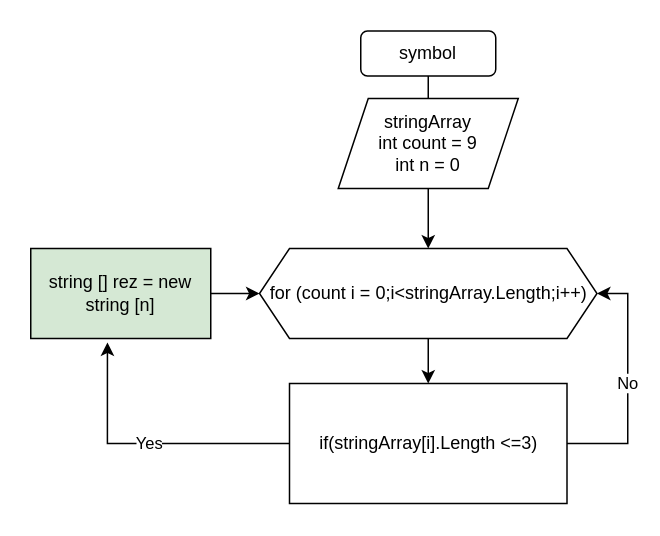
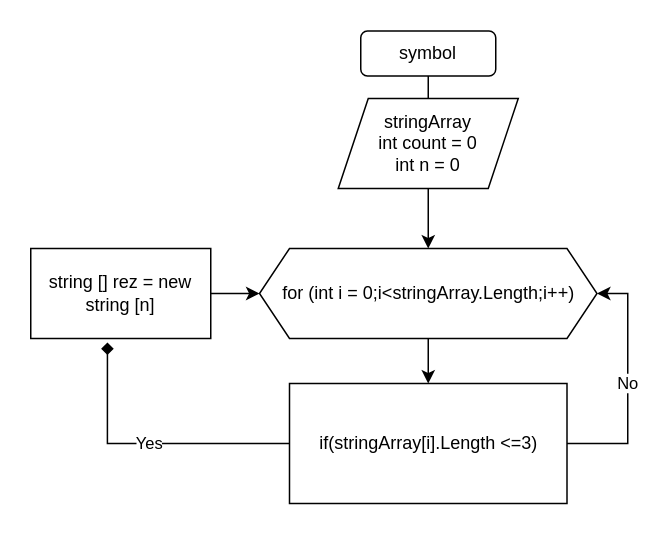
node "stringArray int count = 9 int n = 0": label "stringArray int count = 9 int n = 0" -> "stringArray int count = 0 int n = 0"
node "string [] rez = new string [n]": fillcolor #d5e8d4 -> #ffffff
node "for (count i = 0;i<stringArray.Length;i++)": label "for (count i = 0;i<stringArray.Length;i++)" -> "for (int i = 0;i<stringArray.Length;i++)"
edge "if(stringArray[i].Length <=3)" -> "string [] rez = new string [n]": arrowhead classic -> diamond
